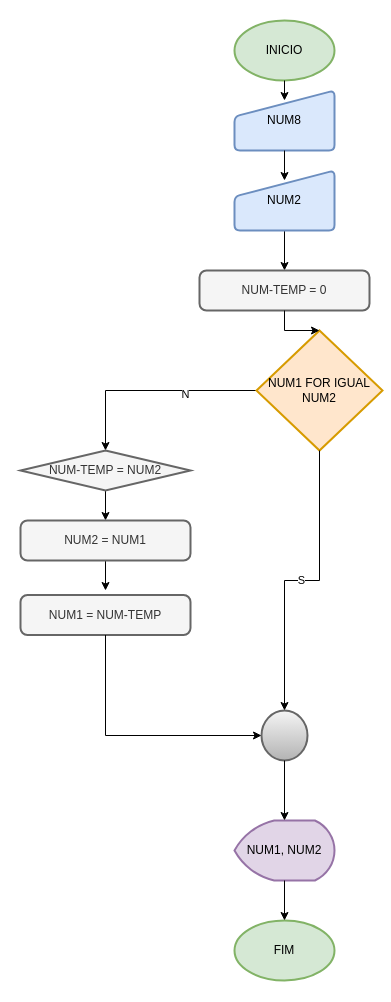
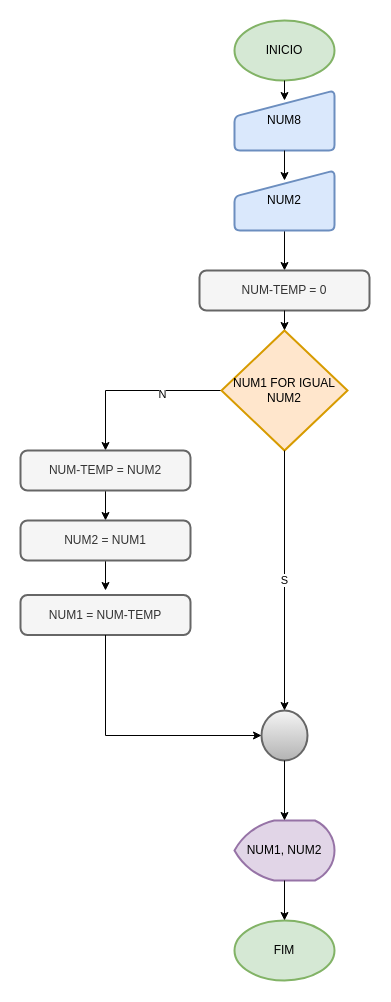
node "NUM1 FOR IGUAL NUM2": moved (320, 391) -> (285, 391)
node "NUM-TEMP = NUM2": shape diamond -> rounded rectangle
